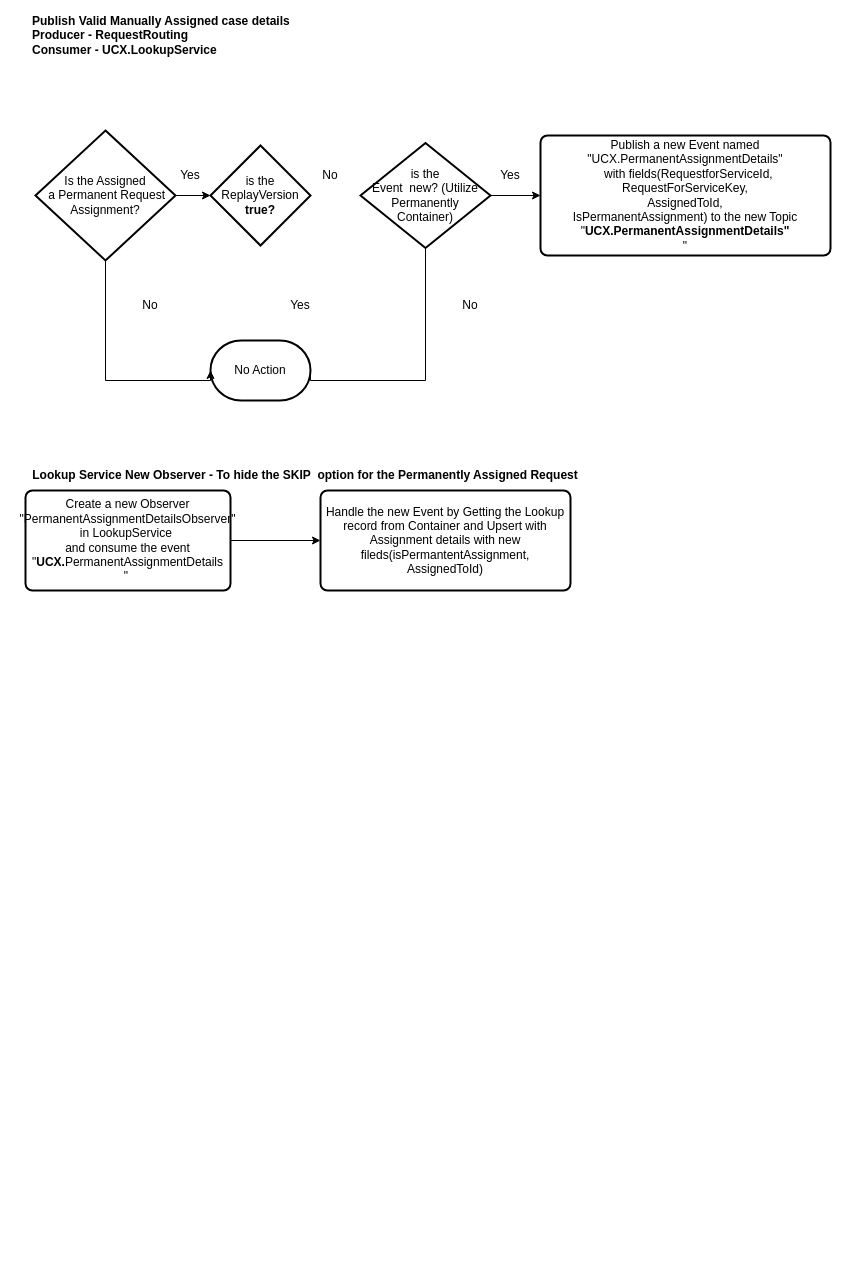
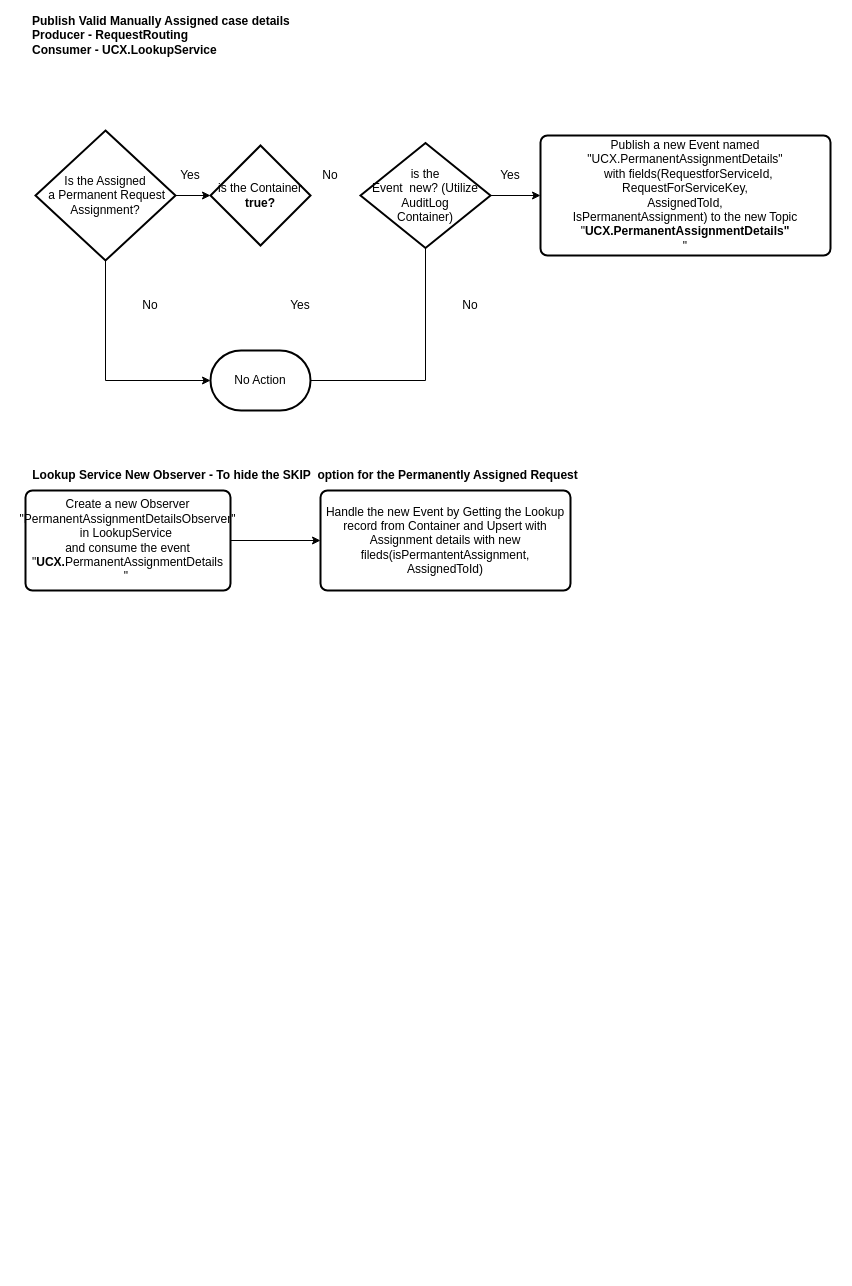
node "is the ReplayVersion true?": label "is the ReplayVersion true?" -> "is the Container true?"
node "is the Event new? (Utilize Permanently Container)": label "is the Event new? (Utilize Permanently Container)" -> "is the Event new? (Utilize AuditLog Container)"
node "No Action": moved (261, 371) -> (261, 381)
